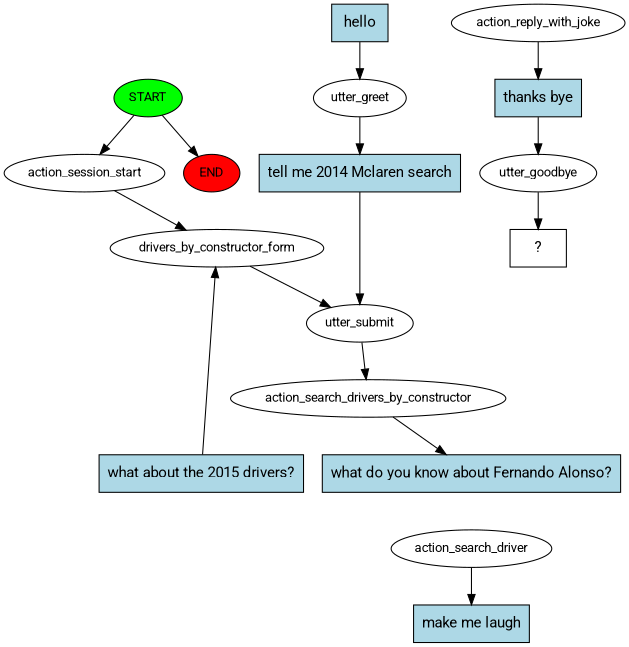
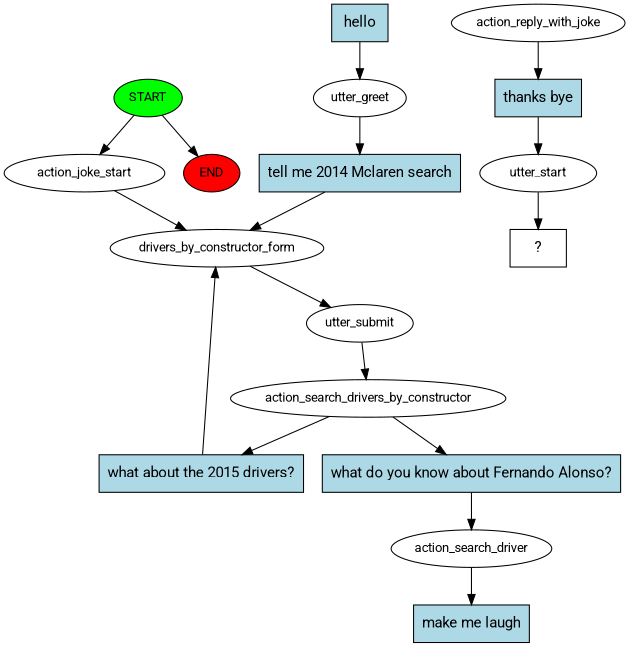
node "action_session_start": label "action_session_start" -> "action_joke_start"
node "utter_goodbye": label "utter_goodbye" -> "utter_start"
edge "tell me 2014 Mclaren search" -> "utter_submit": now "tell me 2014 Mclaren search" -> "drivers_by_constructor_form"
edge "action_search_drivers_by_constructor" -> "what about the 2015 drivers?": added
edge "what do you know about Fernando Alonso?" -> "action_search_driver": added
